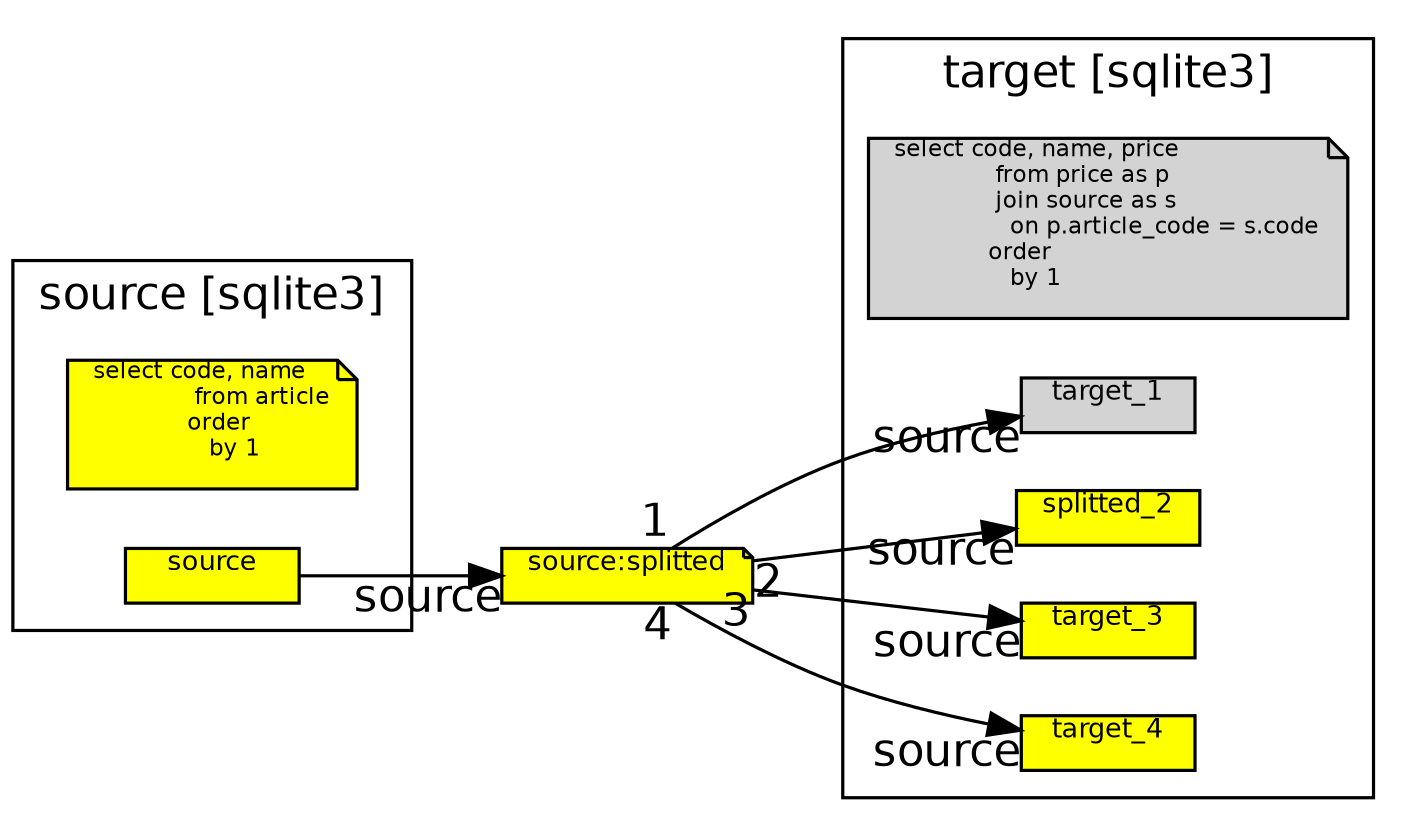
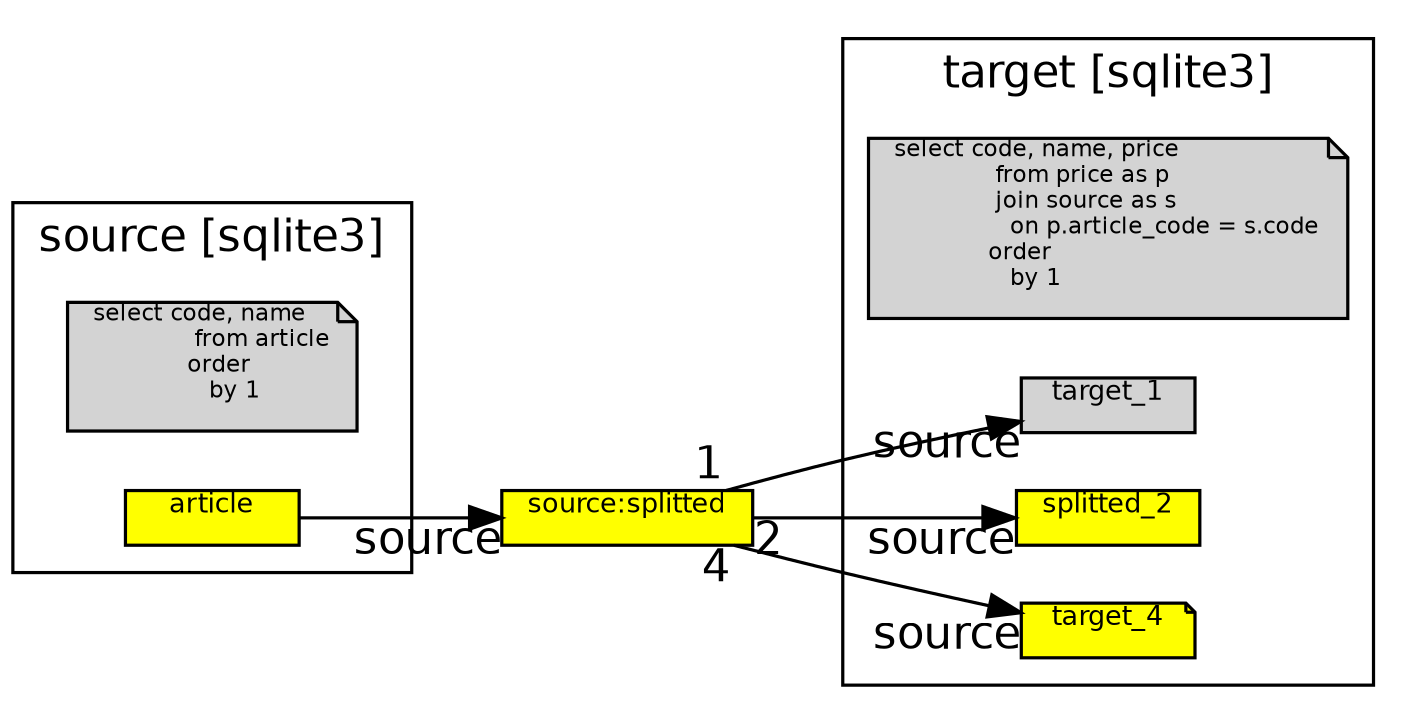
node "select code, name from article order by 1": fillcolor yellow -> lightgrey
node "source": label "source" -> "article"
node "source:splitted": shape note -> box
node "target_3": removed
node "target_4": shape box -> note
